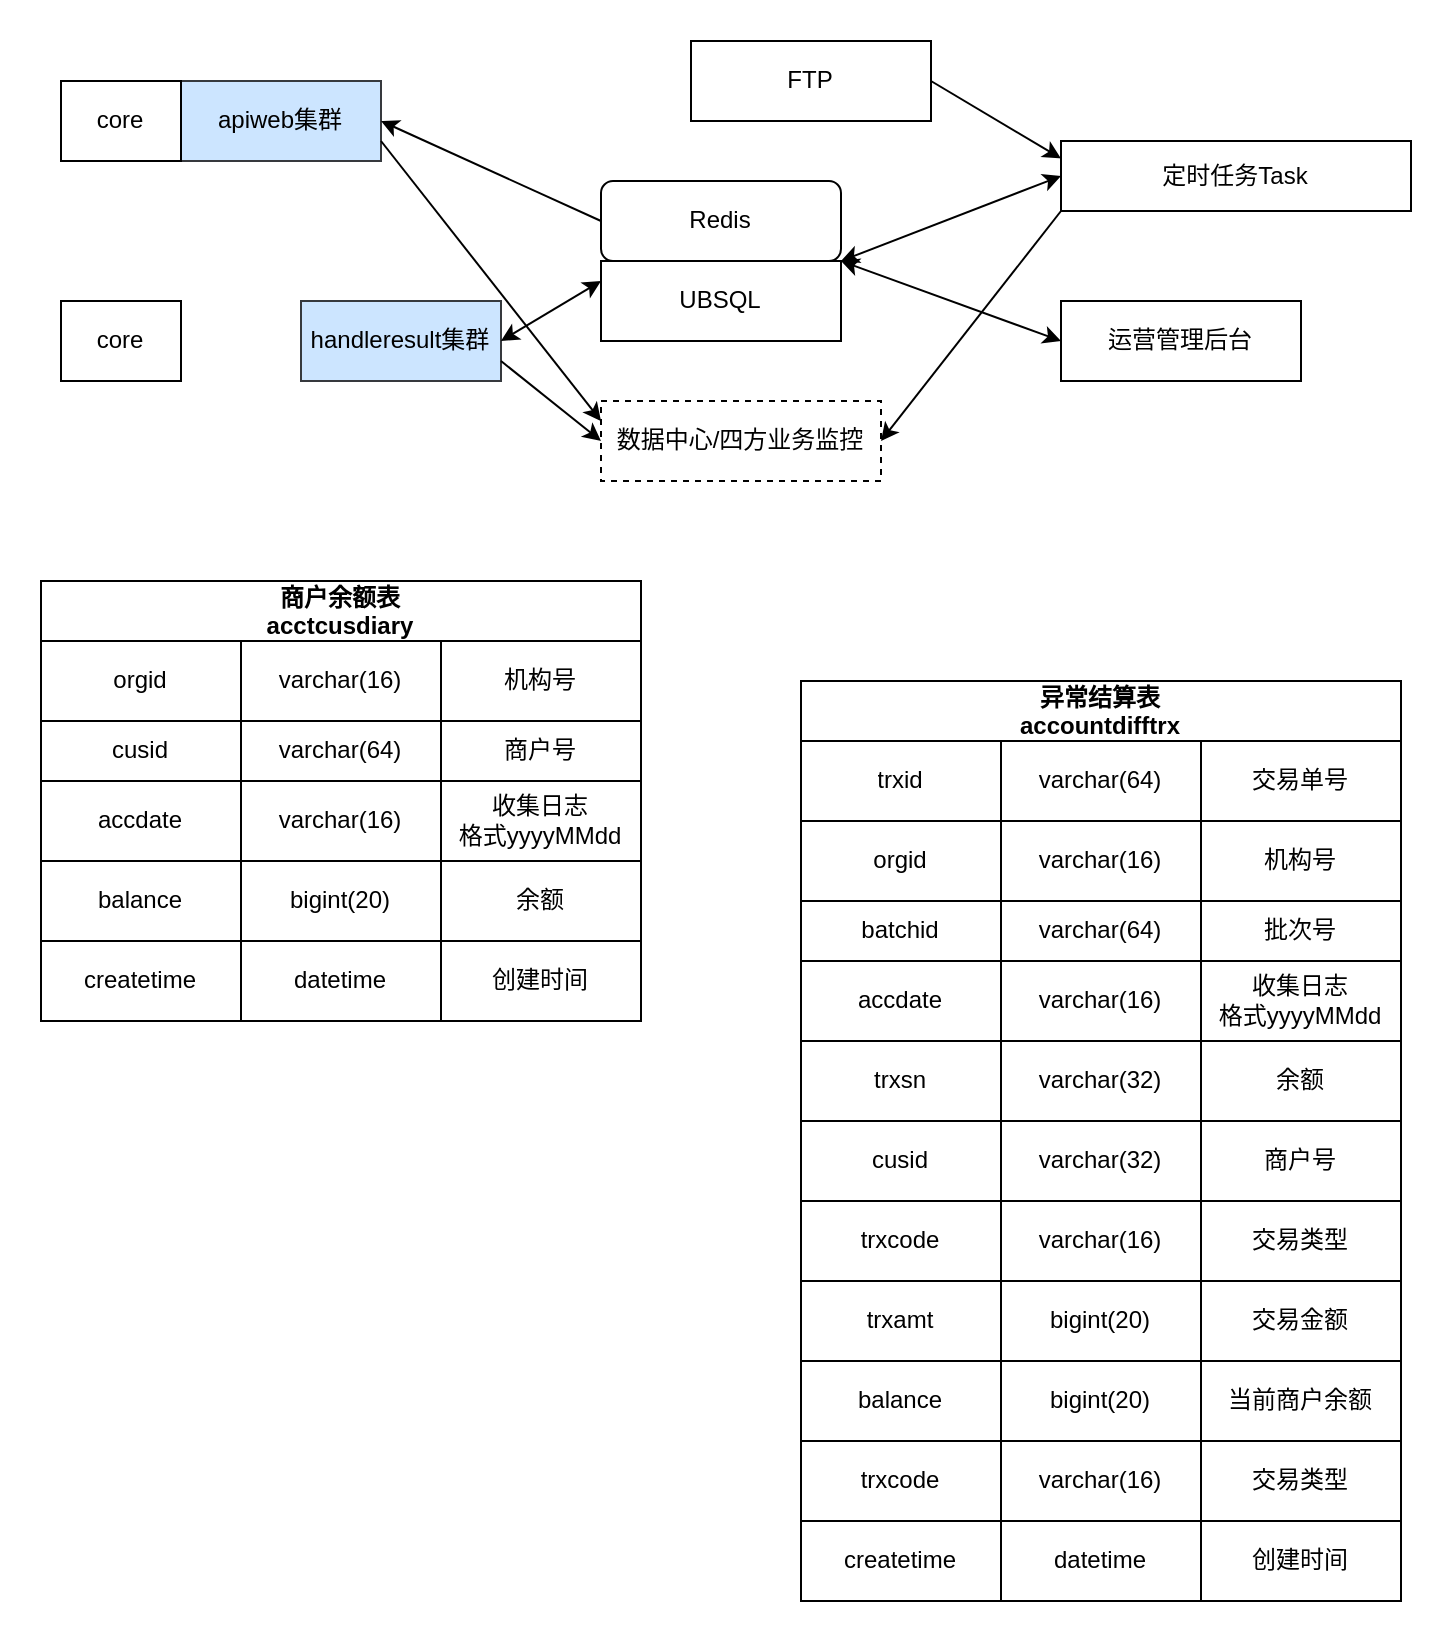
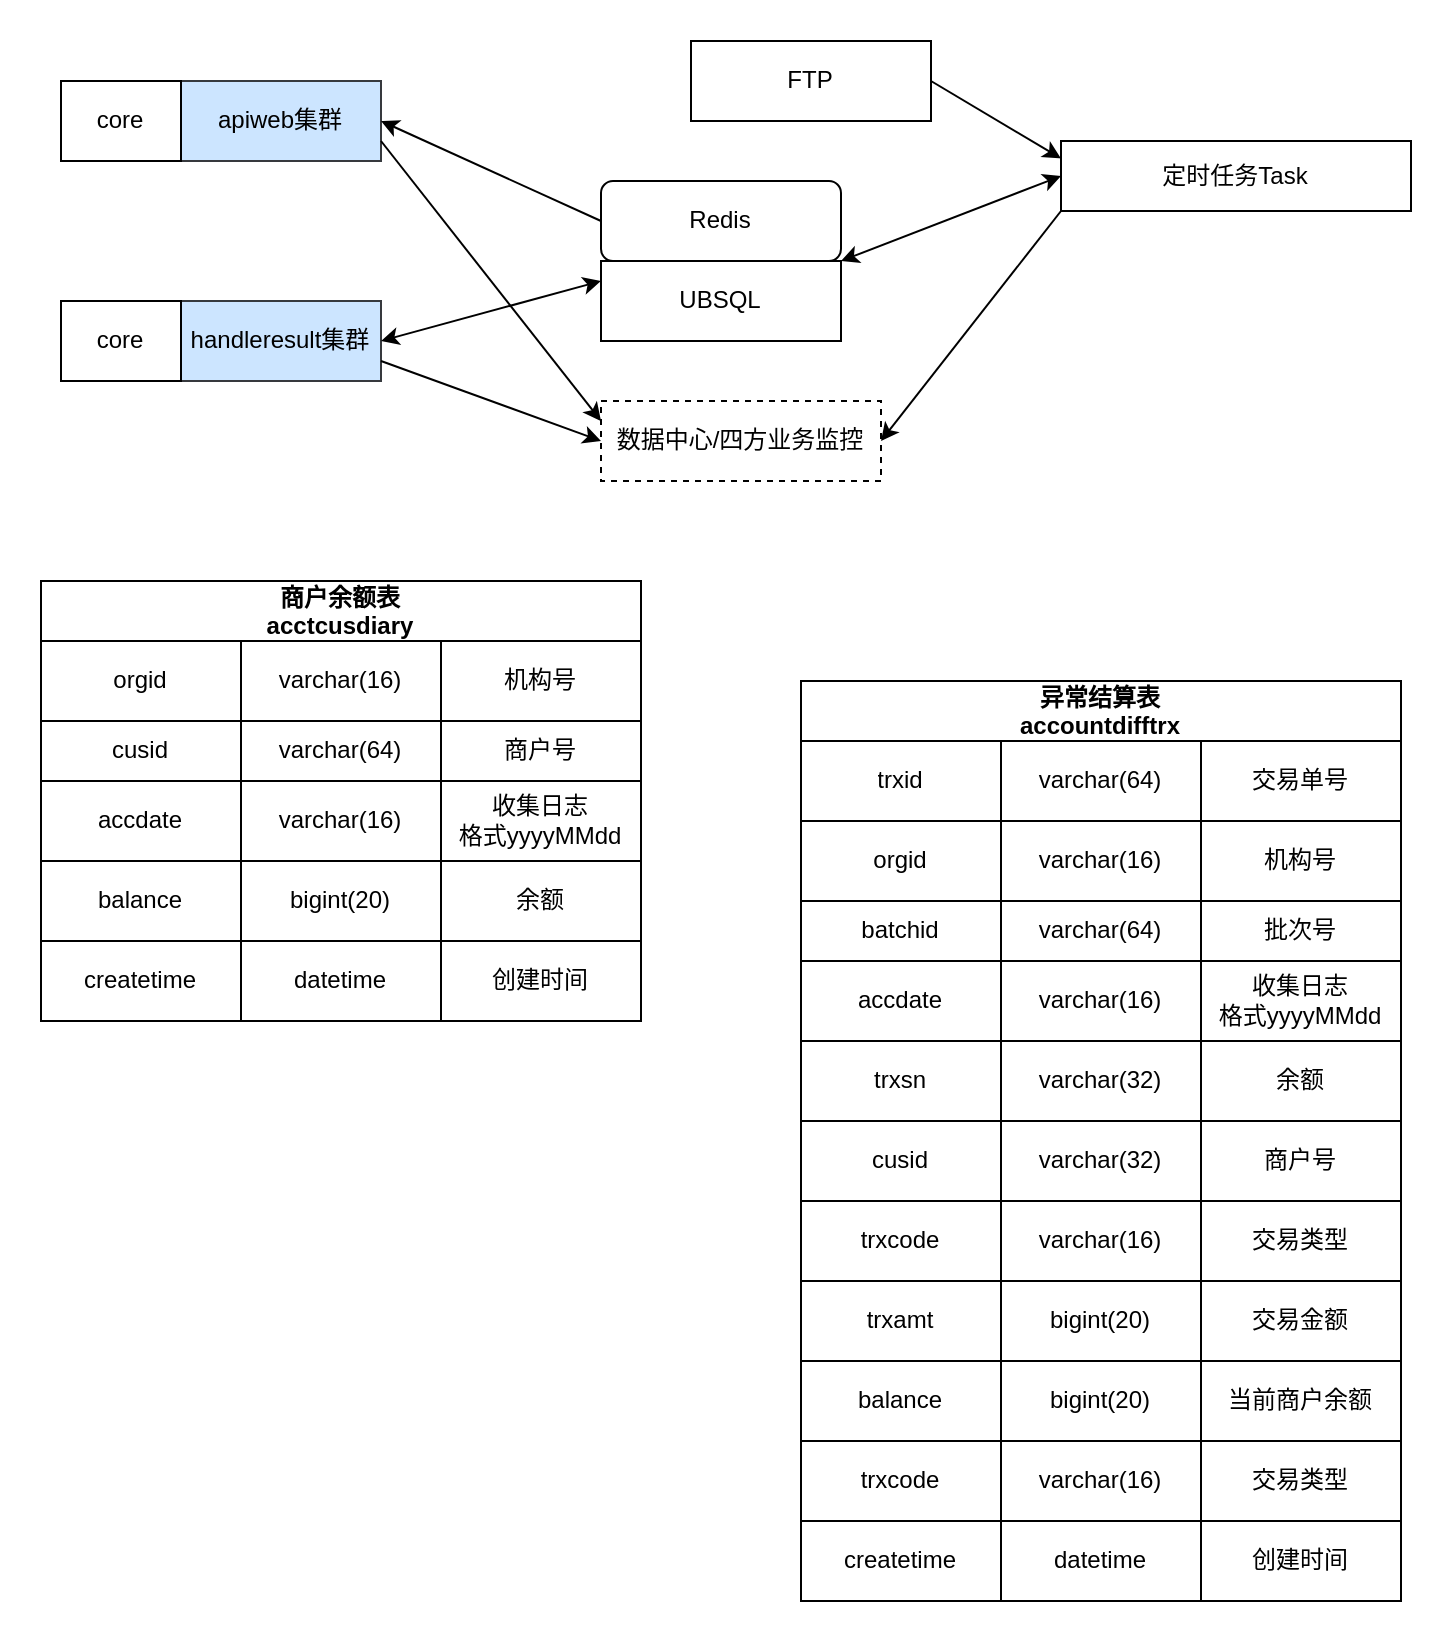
edge "UBSQL" -- "运营管理后台": removed
node "handleresult集群": moved (401, 341) -> (281, 341)
node "运营管理后台": removed
